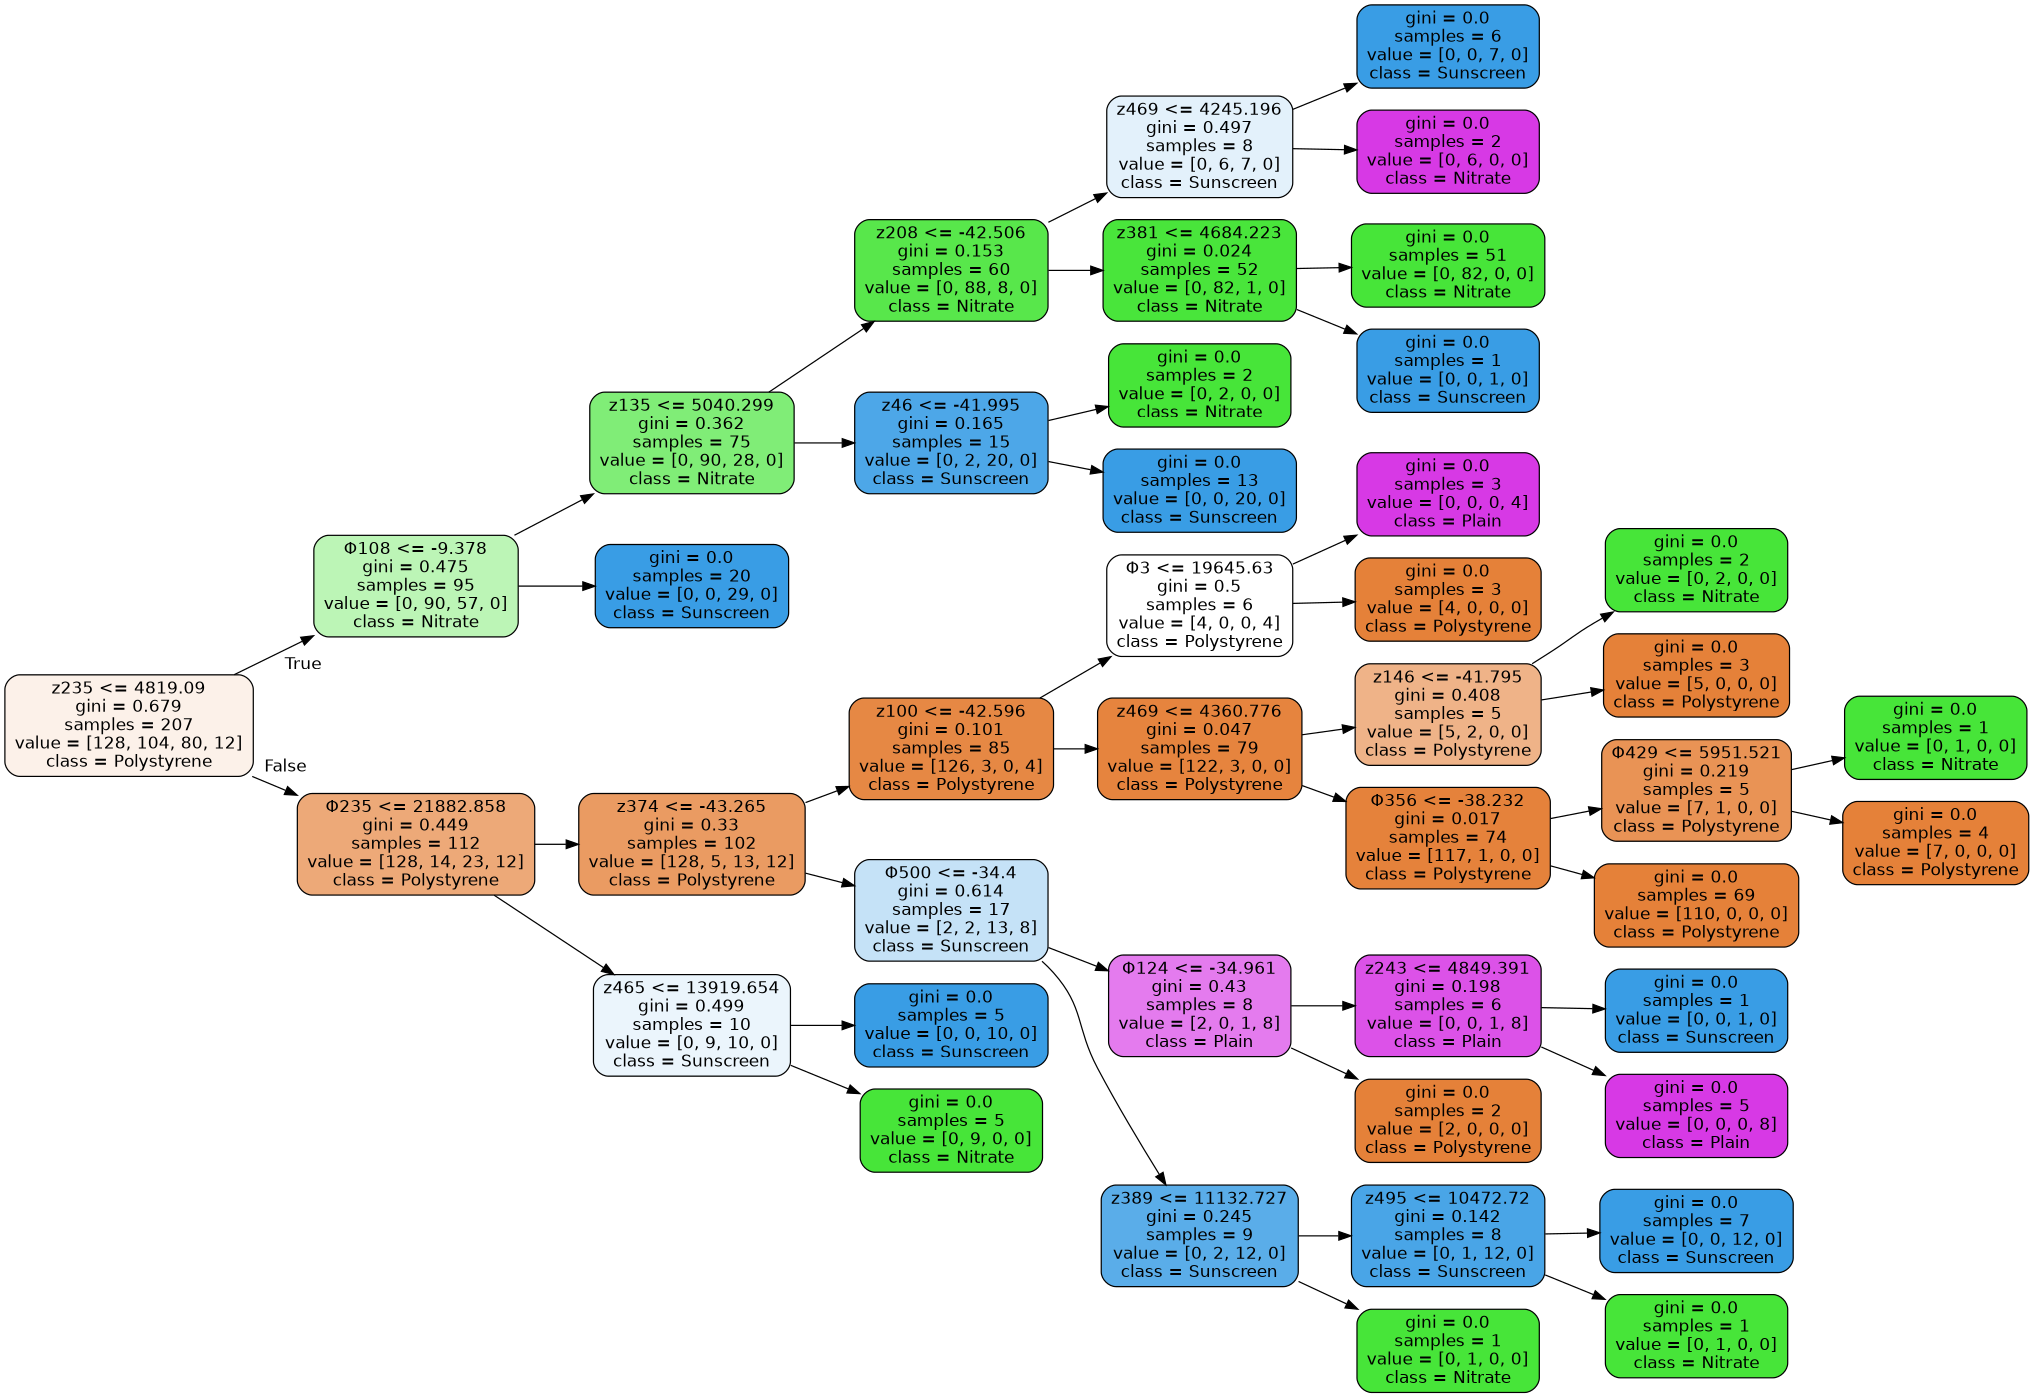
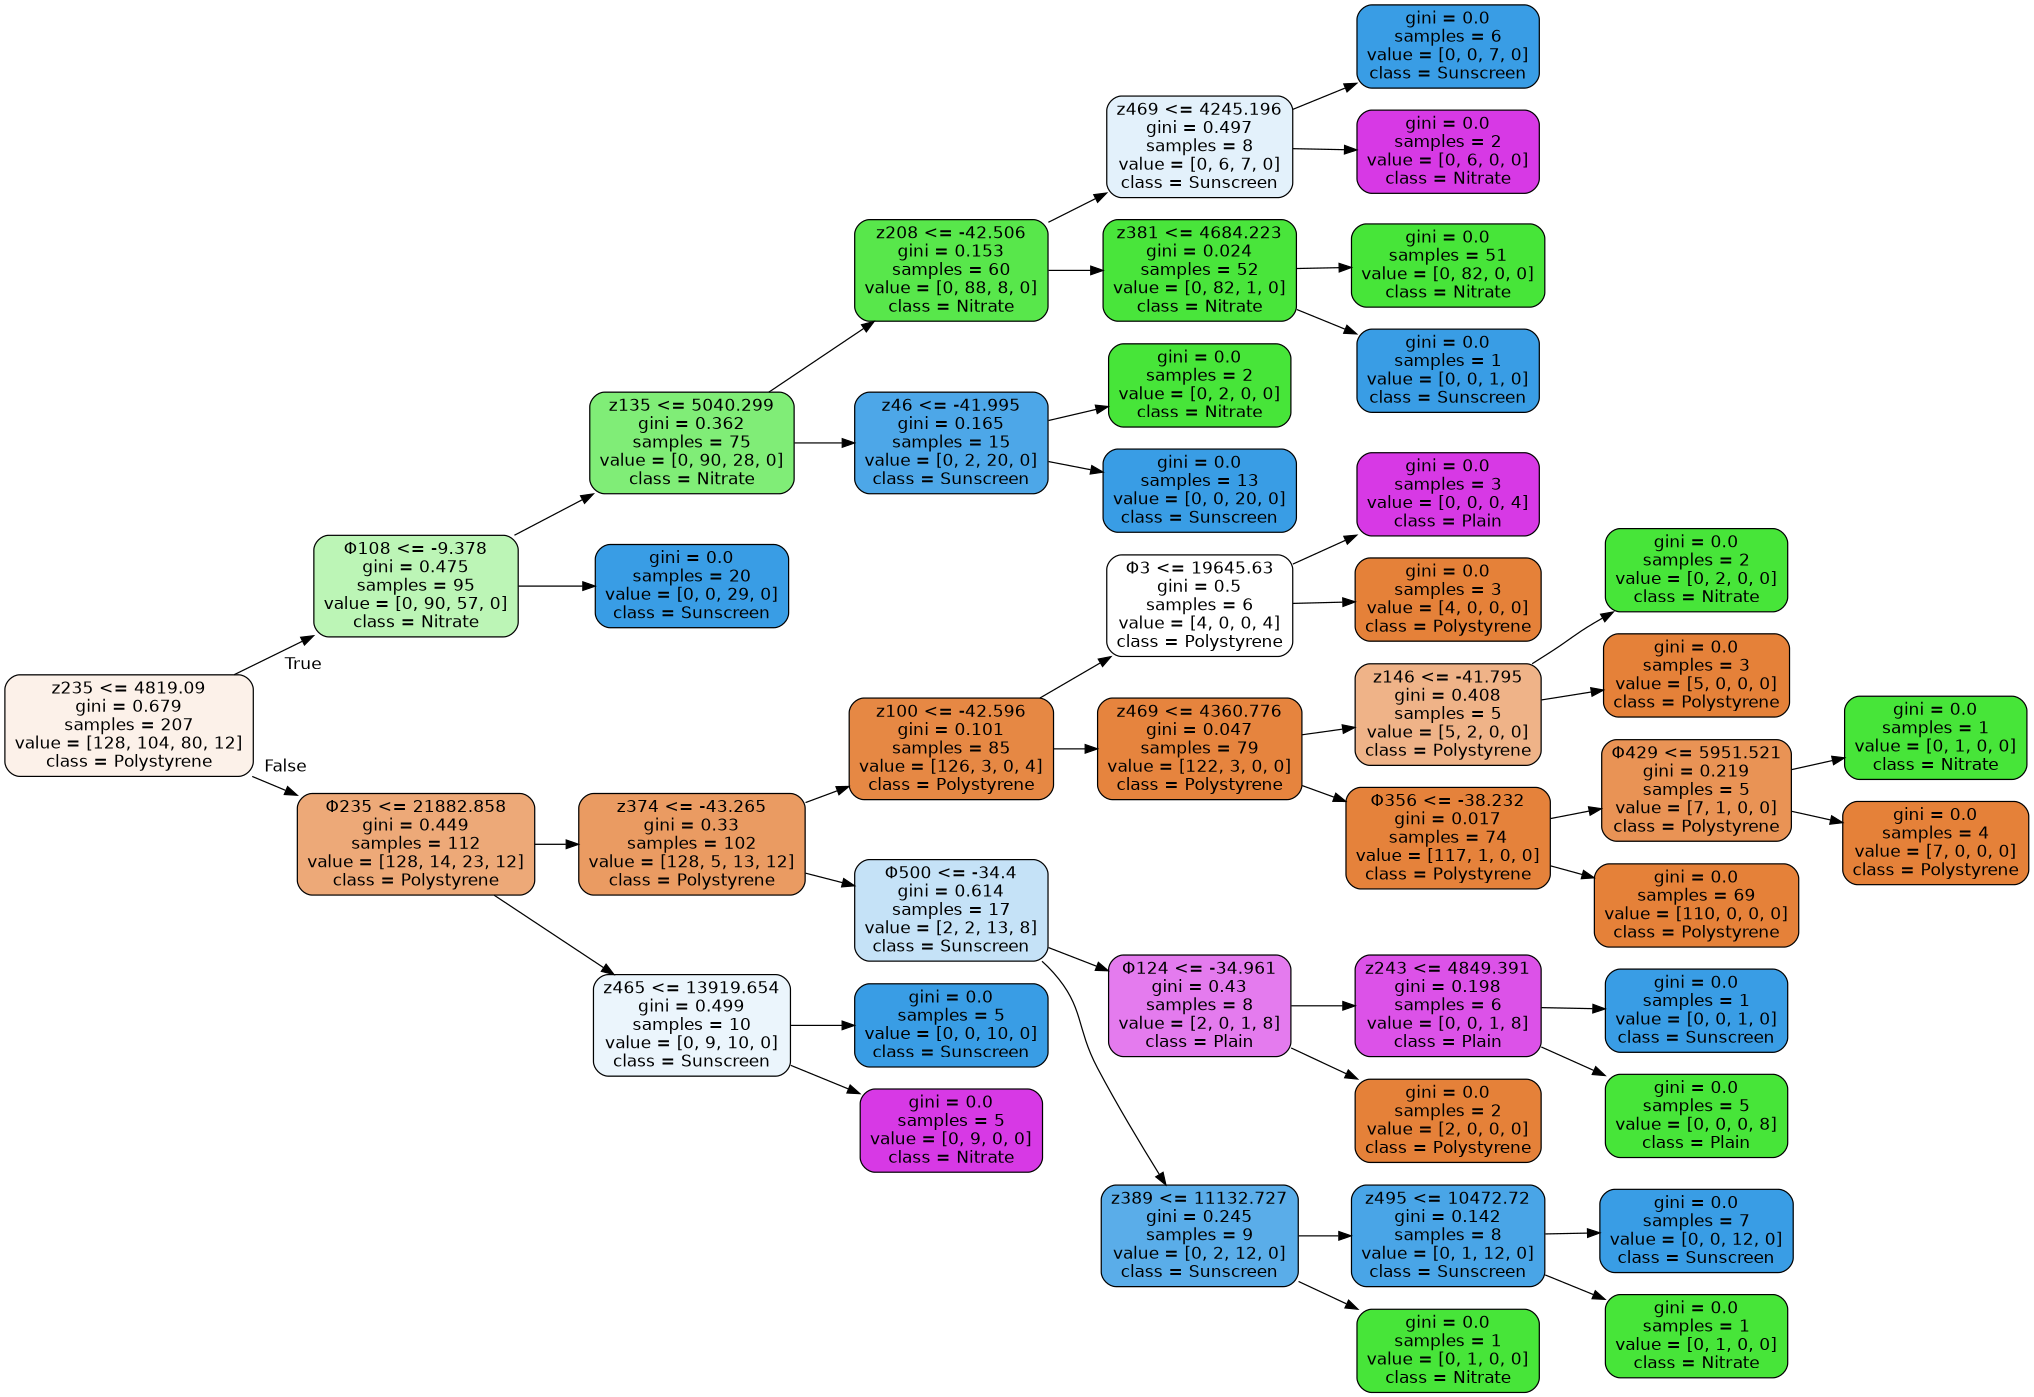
node "gini = 0.0 samples = 5 value = [0, 0, 0, 8] class = Plain": fillcolor #d739e5 -> #47e539
node "gini = 0.0 samples = 5 value = [0, 9, 0, 0] class = Nitrate": fillcolor #47e539 -> #d739e5
